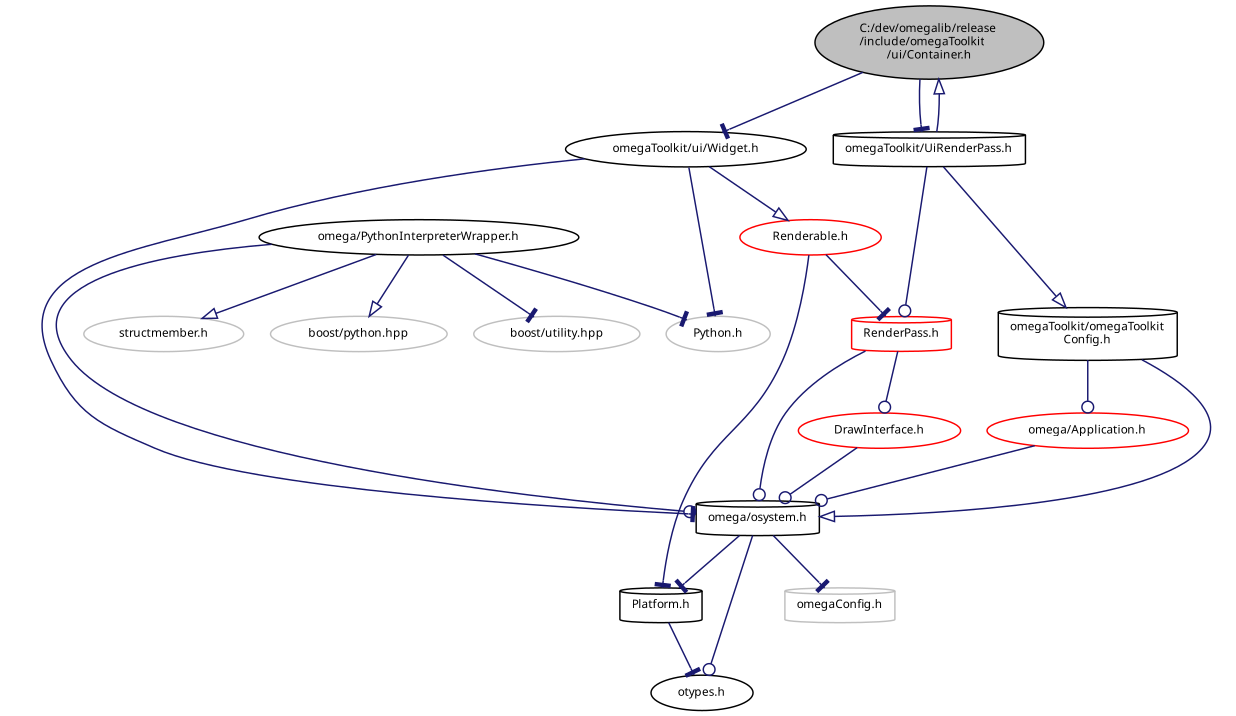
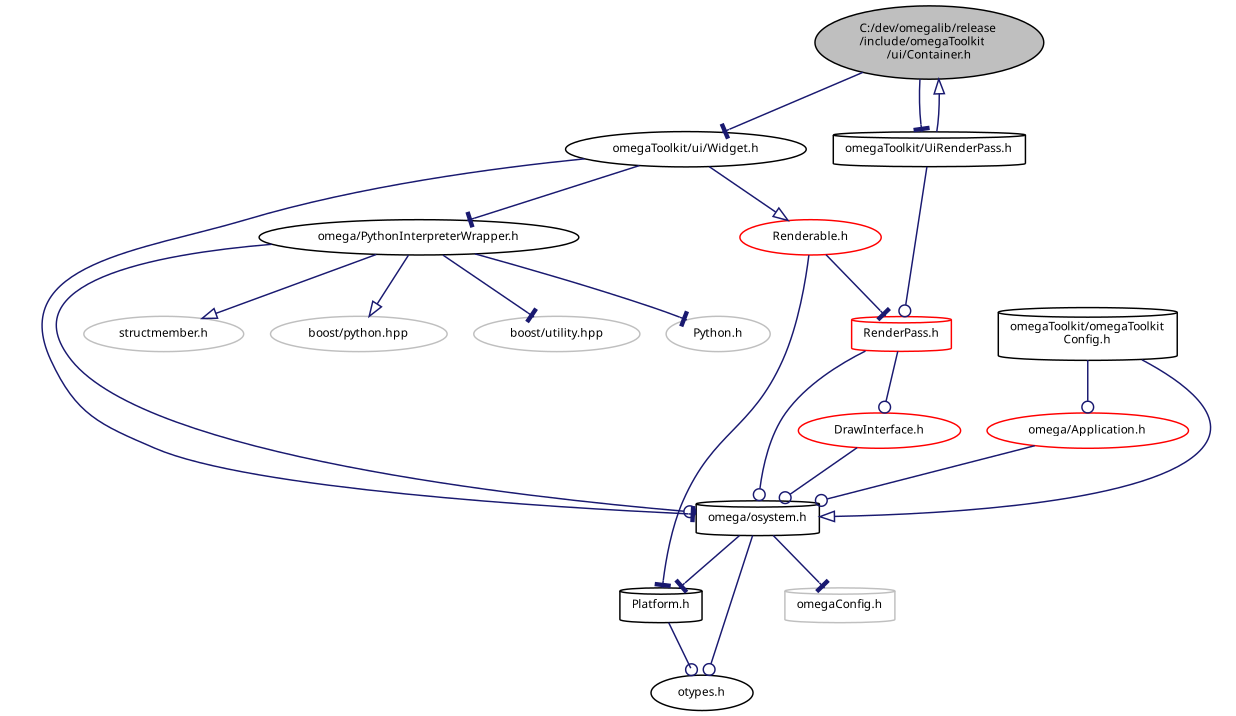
edge "omegaToolkit/UiRenderPass.h" -> "omegaToolkit/omegaToolkit Config.h": removed
edge "omegaToolkit/ui/Widget.h" -> "Python.h": now "omegaToolkit/ui/Widget.h" -> "omega/PythonInterpreterWrapper.h"
edge "Platform.h" -> "otypes.h": arrowhead tee -> odot
